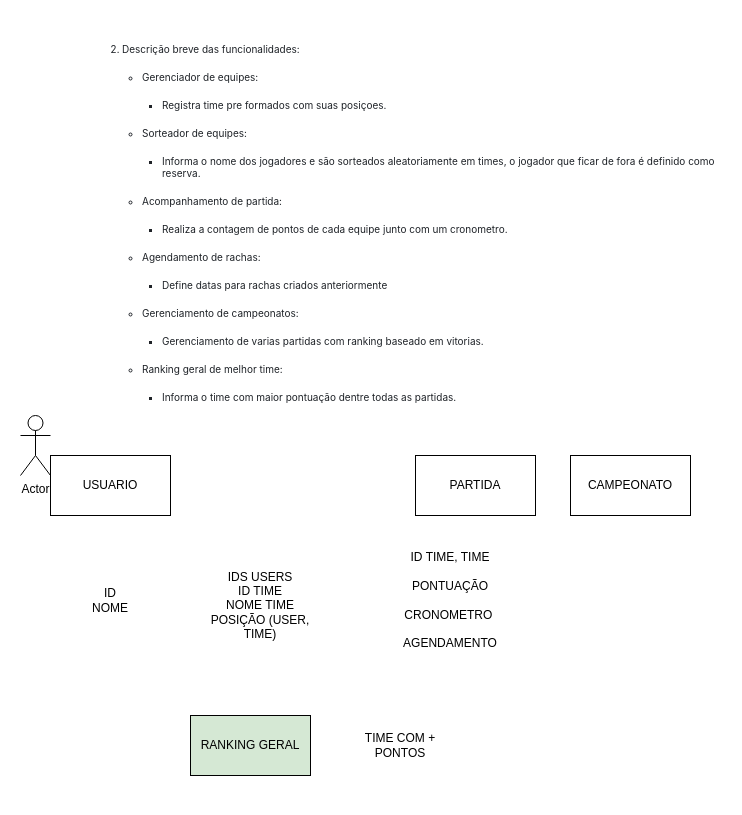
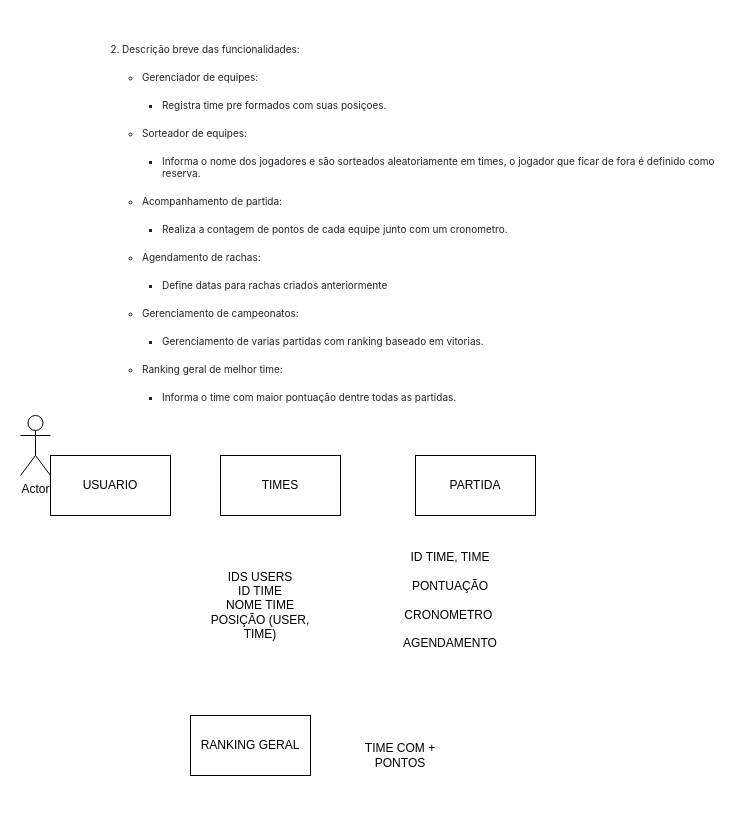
node "TIMES": added
node "CAMPEONATO": removed
node "ID NOME": removed
node "RANKING GERAL": fillcolor #d5e8d4 -> #ffffff
node "TIME COM + PONTOS": moved (401, 746) -> (401, 756)
